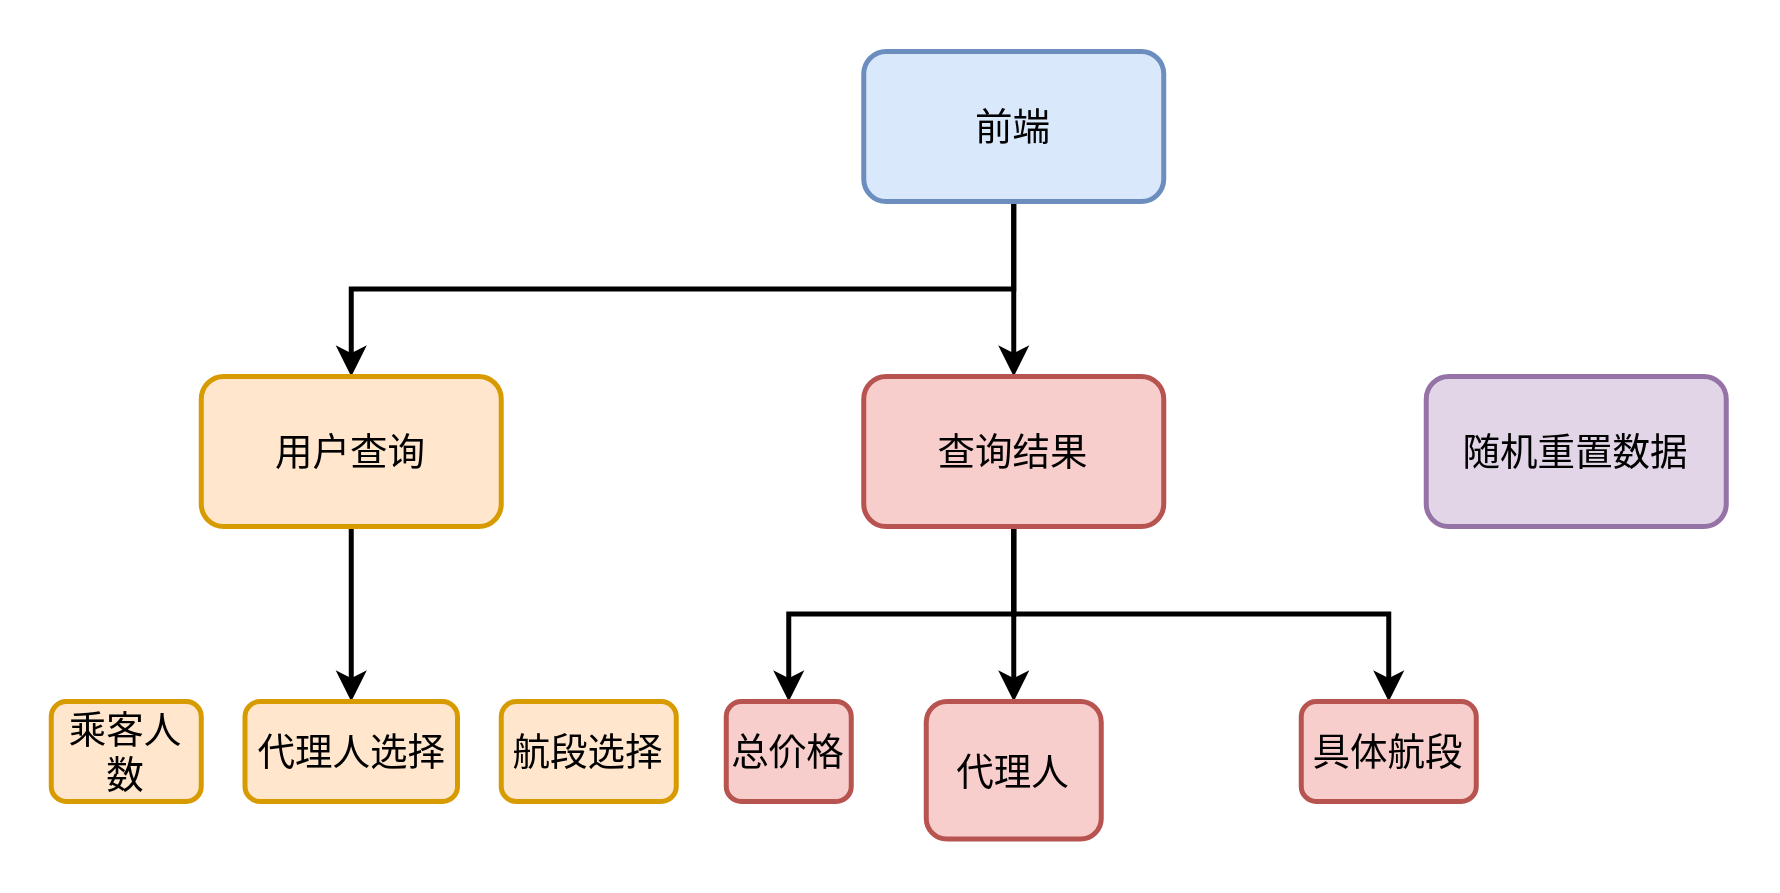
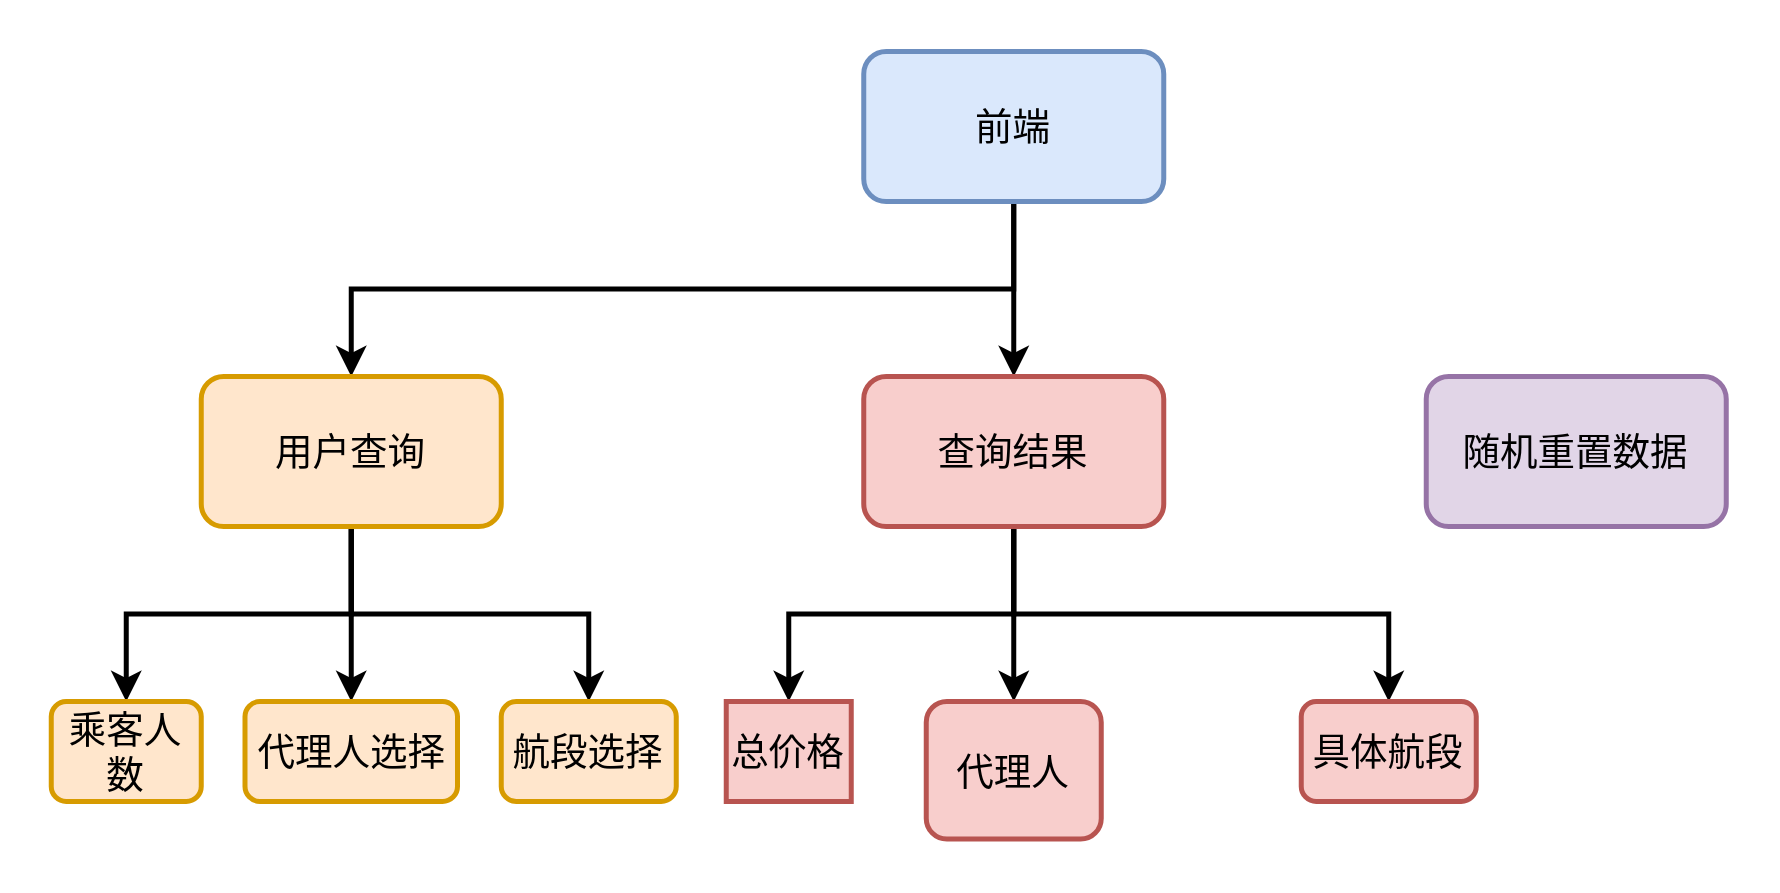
edge "用户查询" -> "乘客人数": added
edge "用户查询" -> "航段选择": added
node "总价格": shape rounded rectangle -> rectangle
